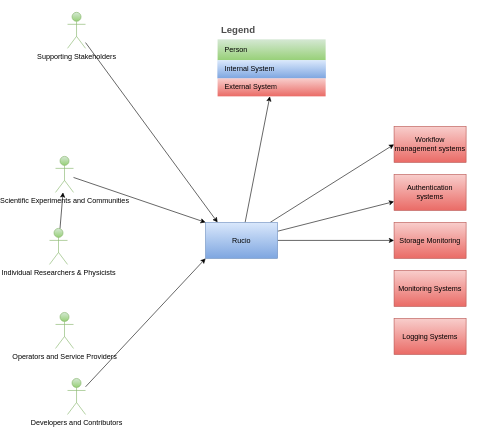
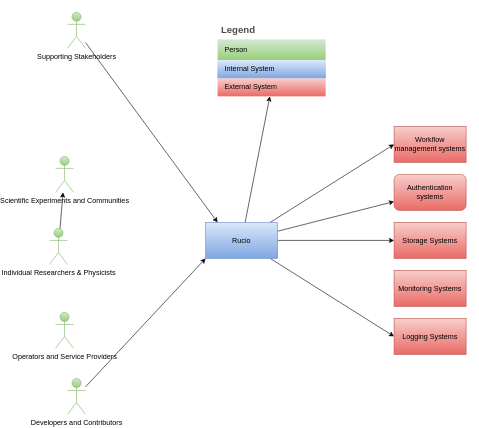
node "Authentication systems": shape rectangle -> rounded rectangle
edge "Scientific Experiments and Communities" -> "Rucio": removed
node "Storage Monitoring": label "Storage Monitoring" -> "Storage Systems"
edge "Rucio" -> "Logging Systems": added
